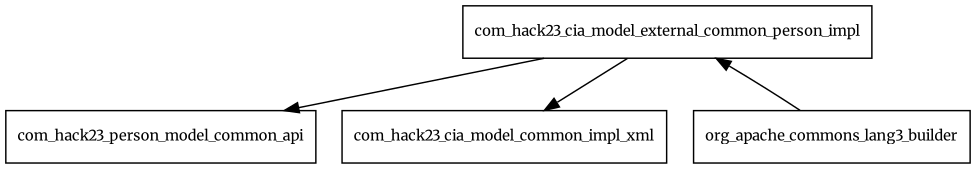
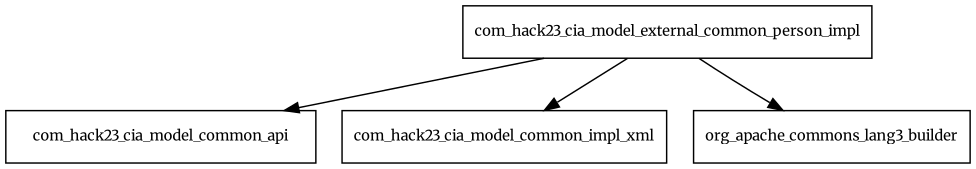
edge "org_apache_commons_lang3_builder" -> "com_hack23_cia_model_external_common_person_impl": reversed
node "com_hack23_person_model_common_api": label "com_hack23_person_model_common_api" -> "com_hack23_cia_model_common_api"
